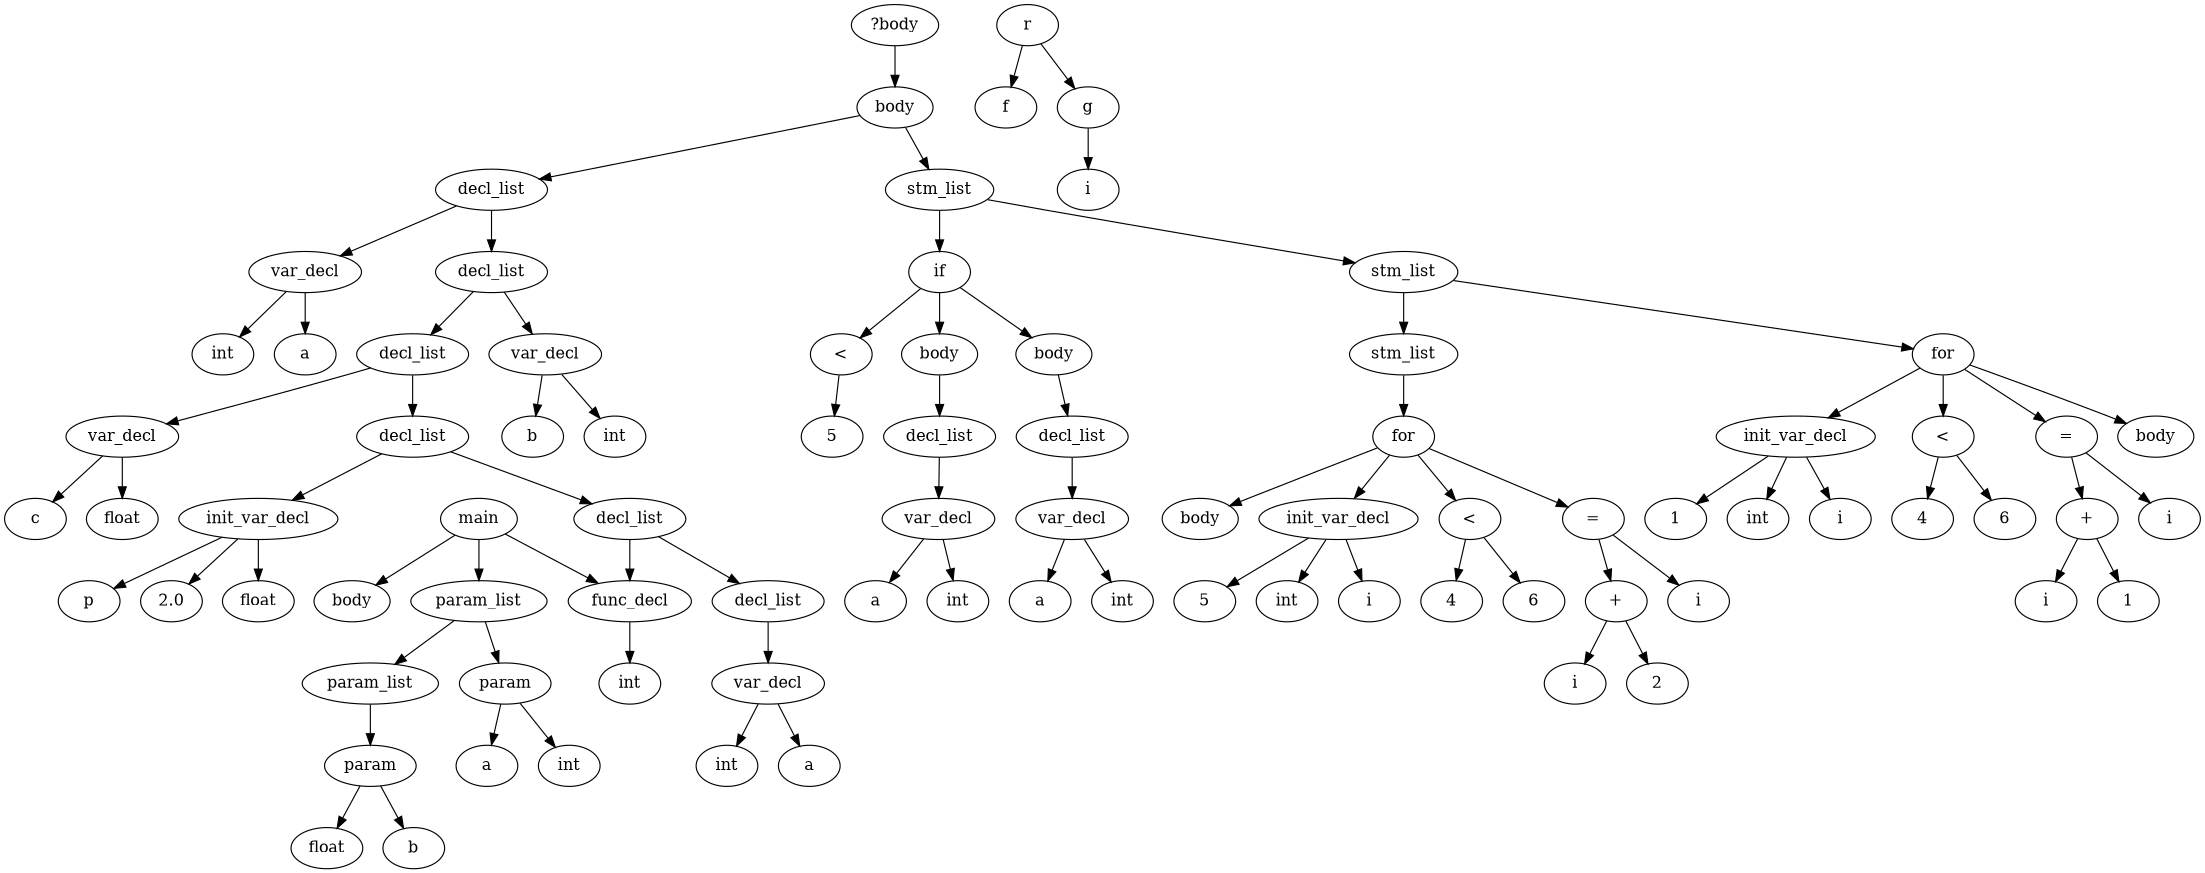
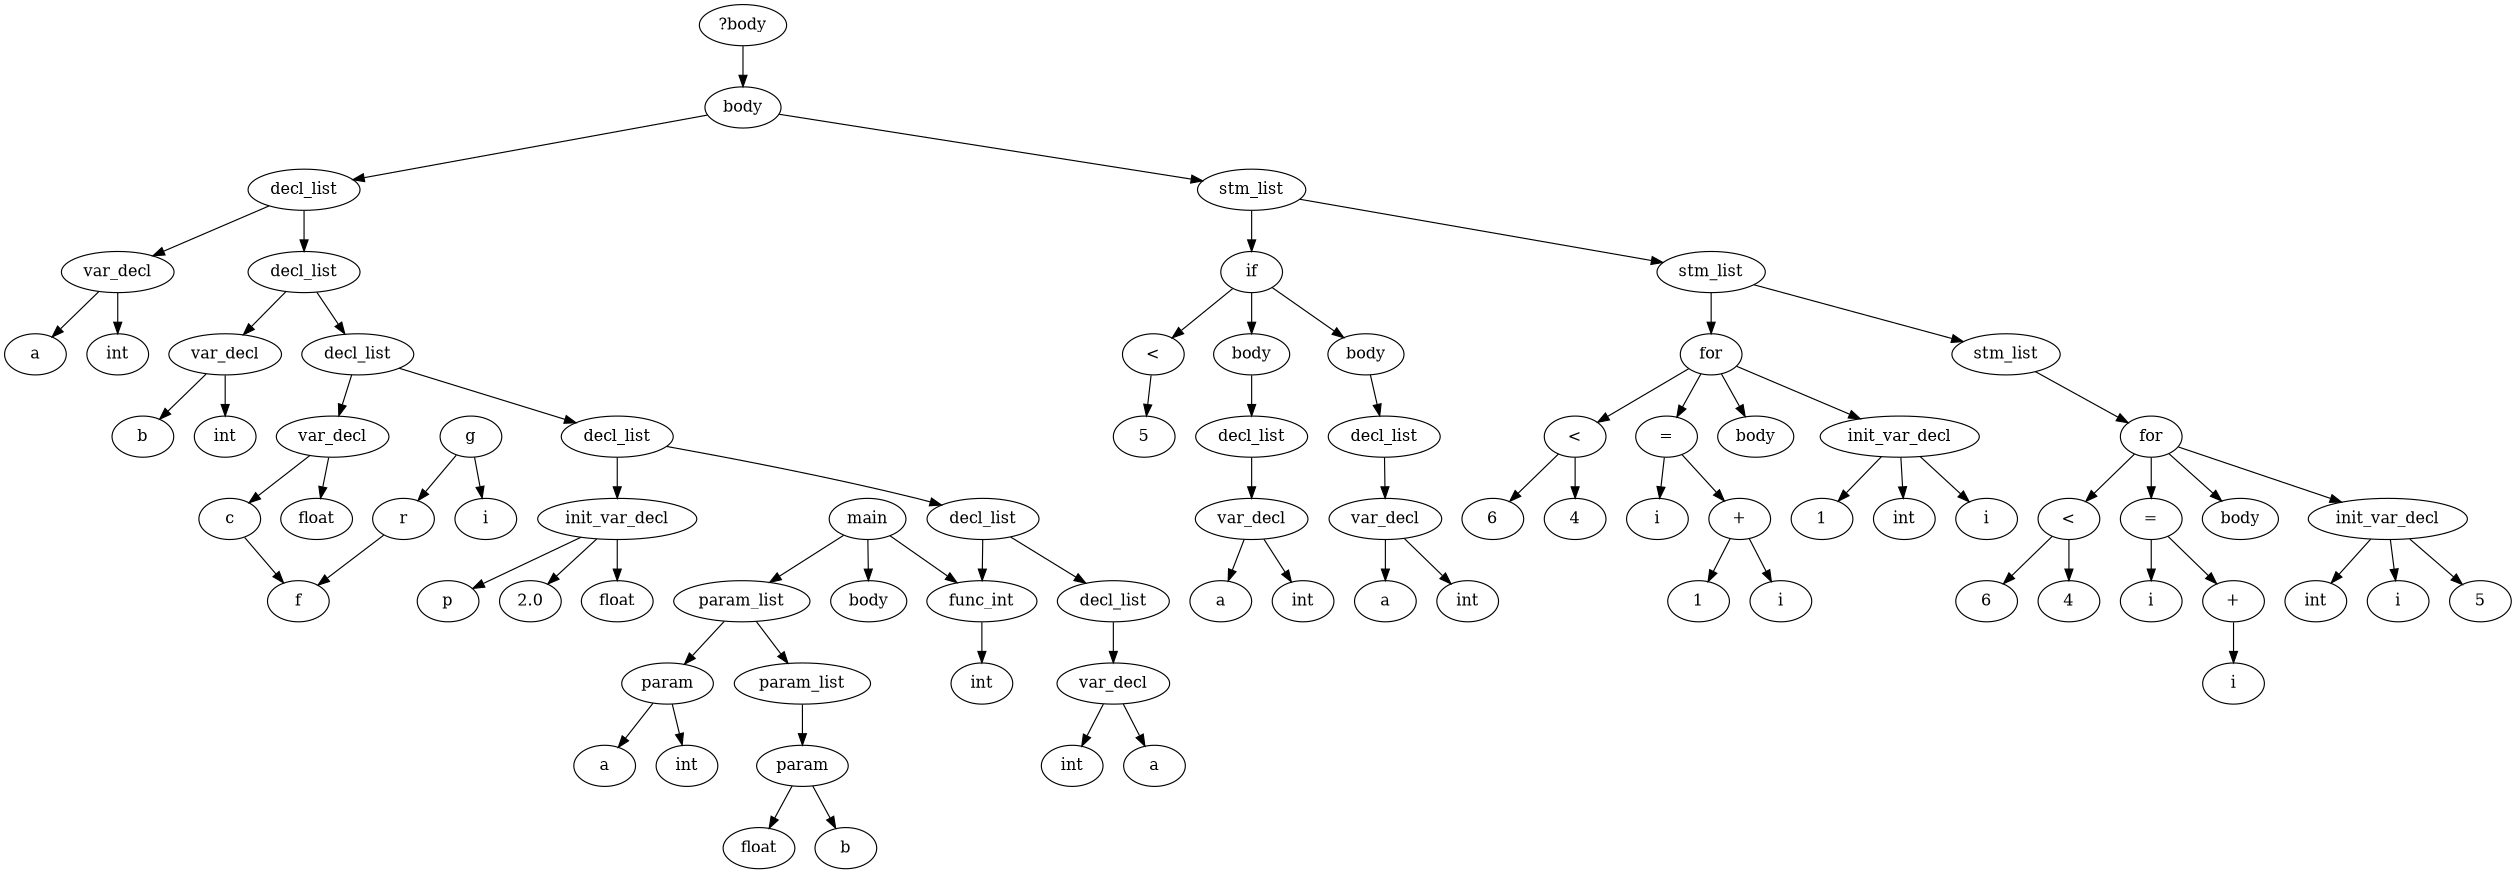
edge "r" -> "g": reversed
edge "c" -> "f": added
node "func_decl": label "func_decl" -> "func_int"
node "2": removed
